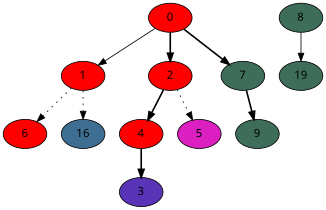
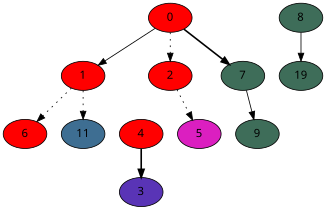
edge "0" -> "2": style bold -> dotted
edge "2" -> "4": removed
edge "7" -> "9": style bold -> solid
node "16": label "16" -> "11"
